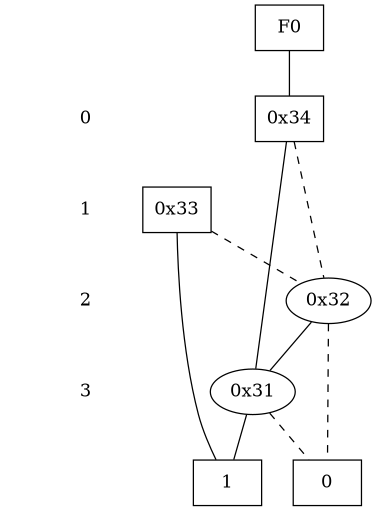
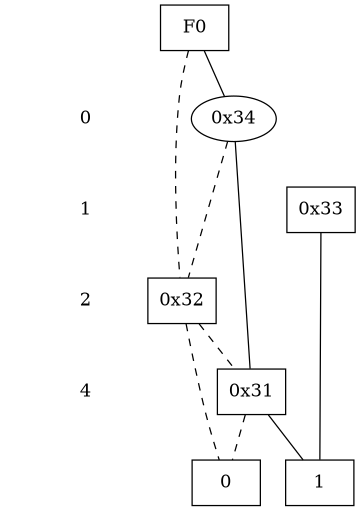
node "0x34": shape box -> ellipse
edge "0x33" -- "0x32": now "F0" -- "0x32"
node "0x32": shape ellipse -> box
edge "0x32" -- "0x31": style solid -> dashed
node "3": label "3" -> "4"
node "0x31": shape ellipse -> box
